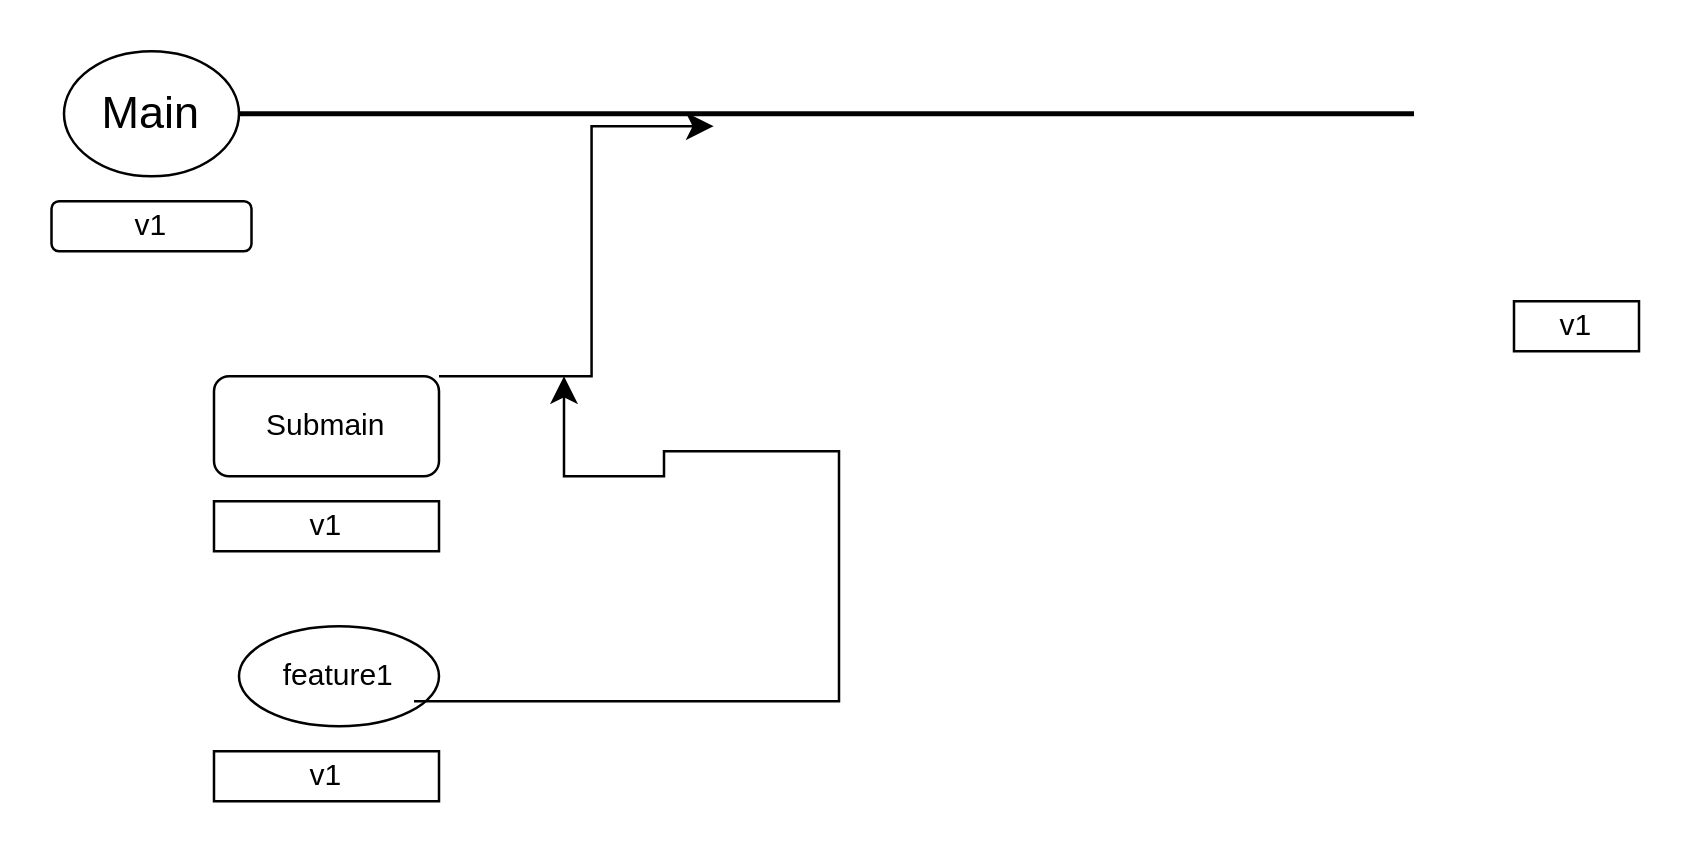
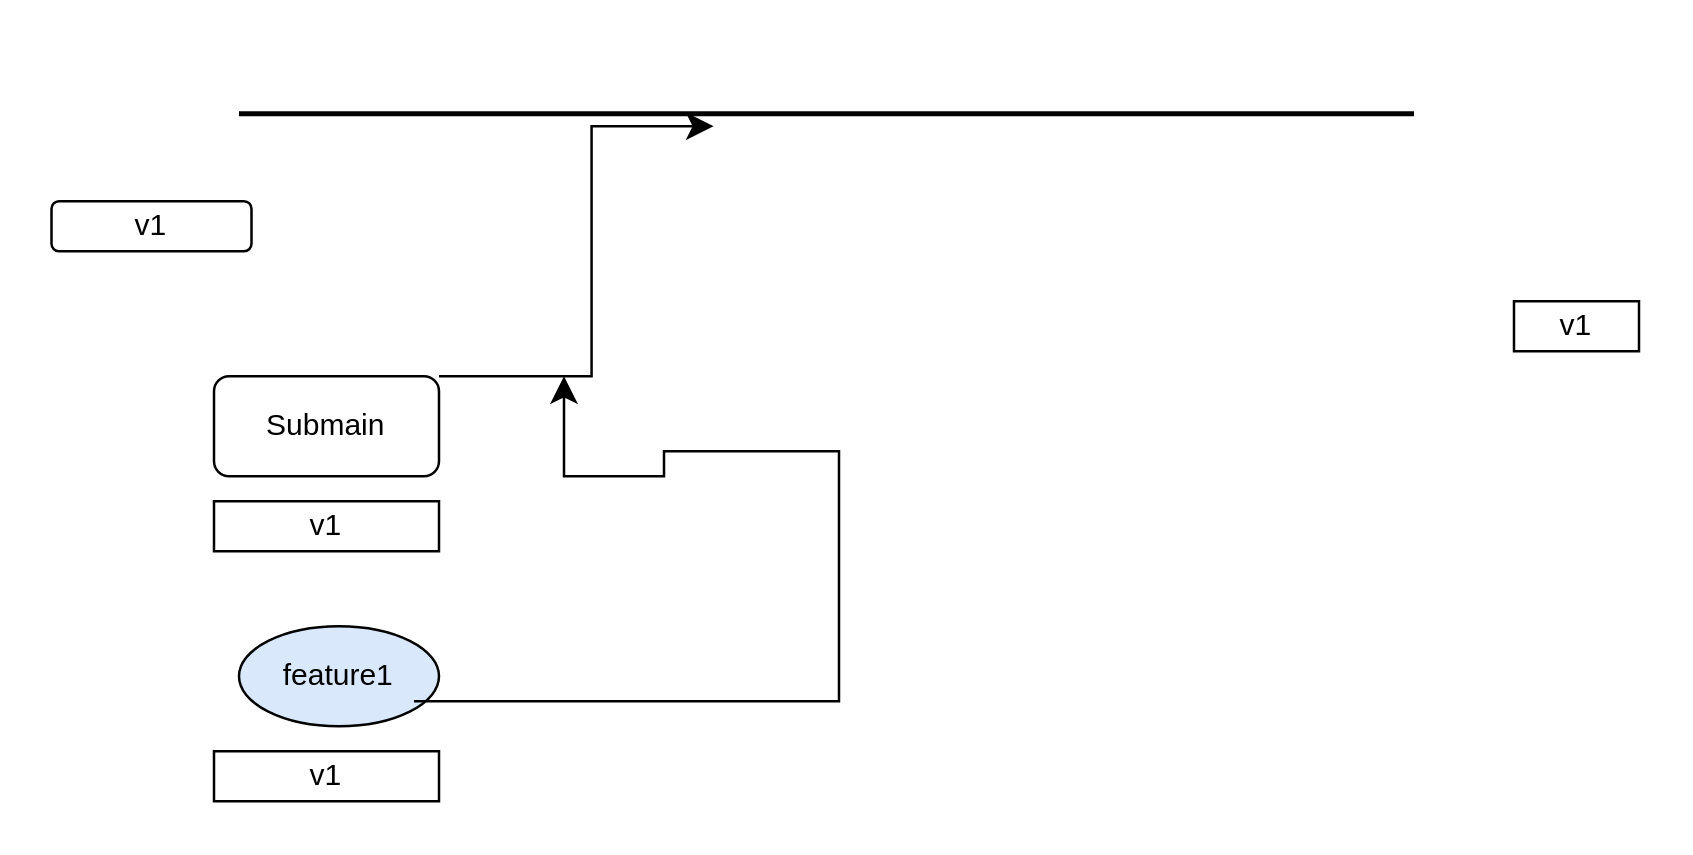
node "Main": removed
node "feature1": fillcolor #ffffff -> #dae8fc
